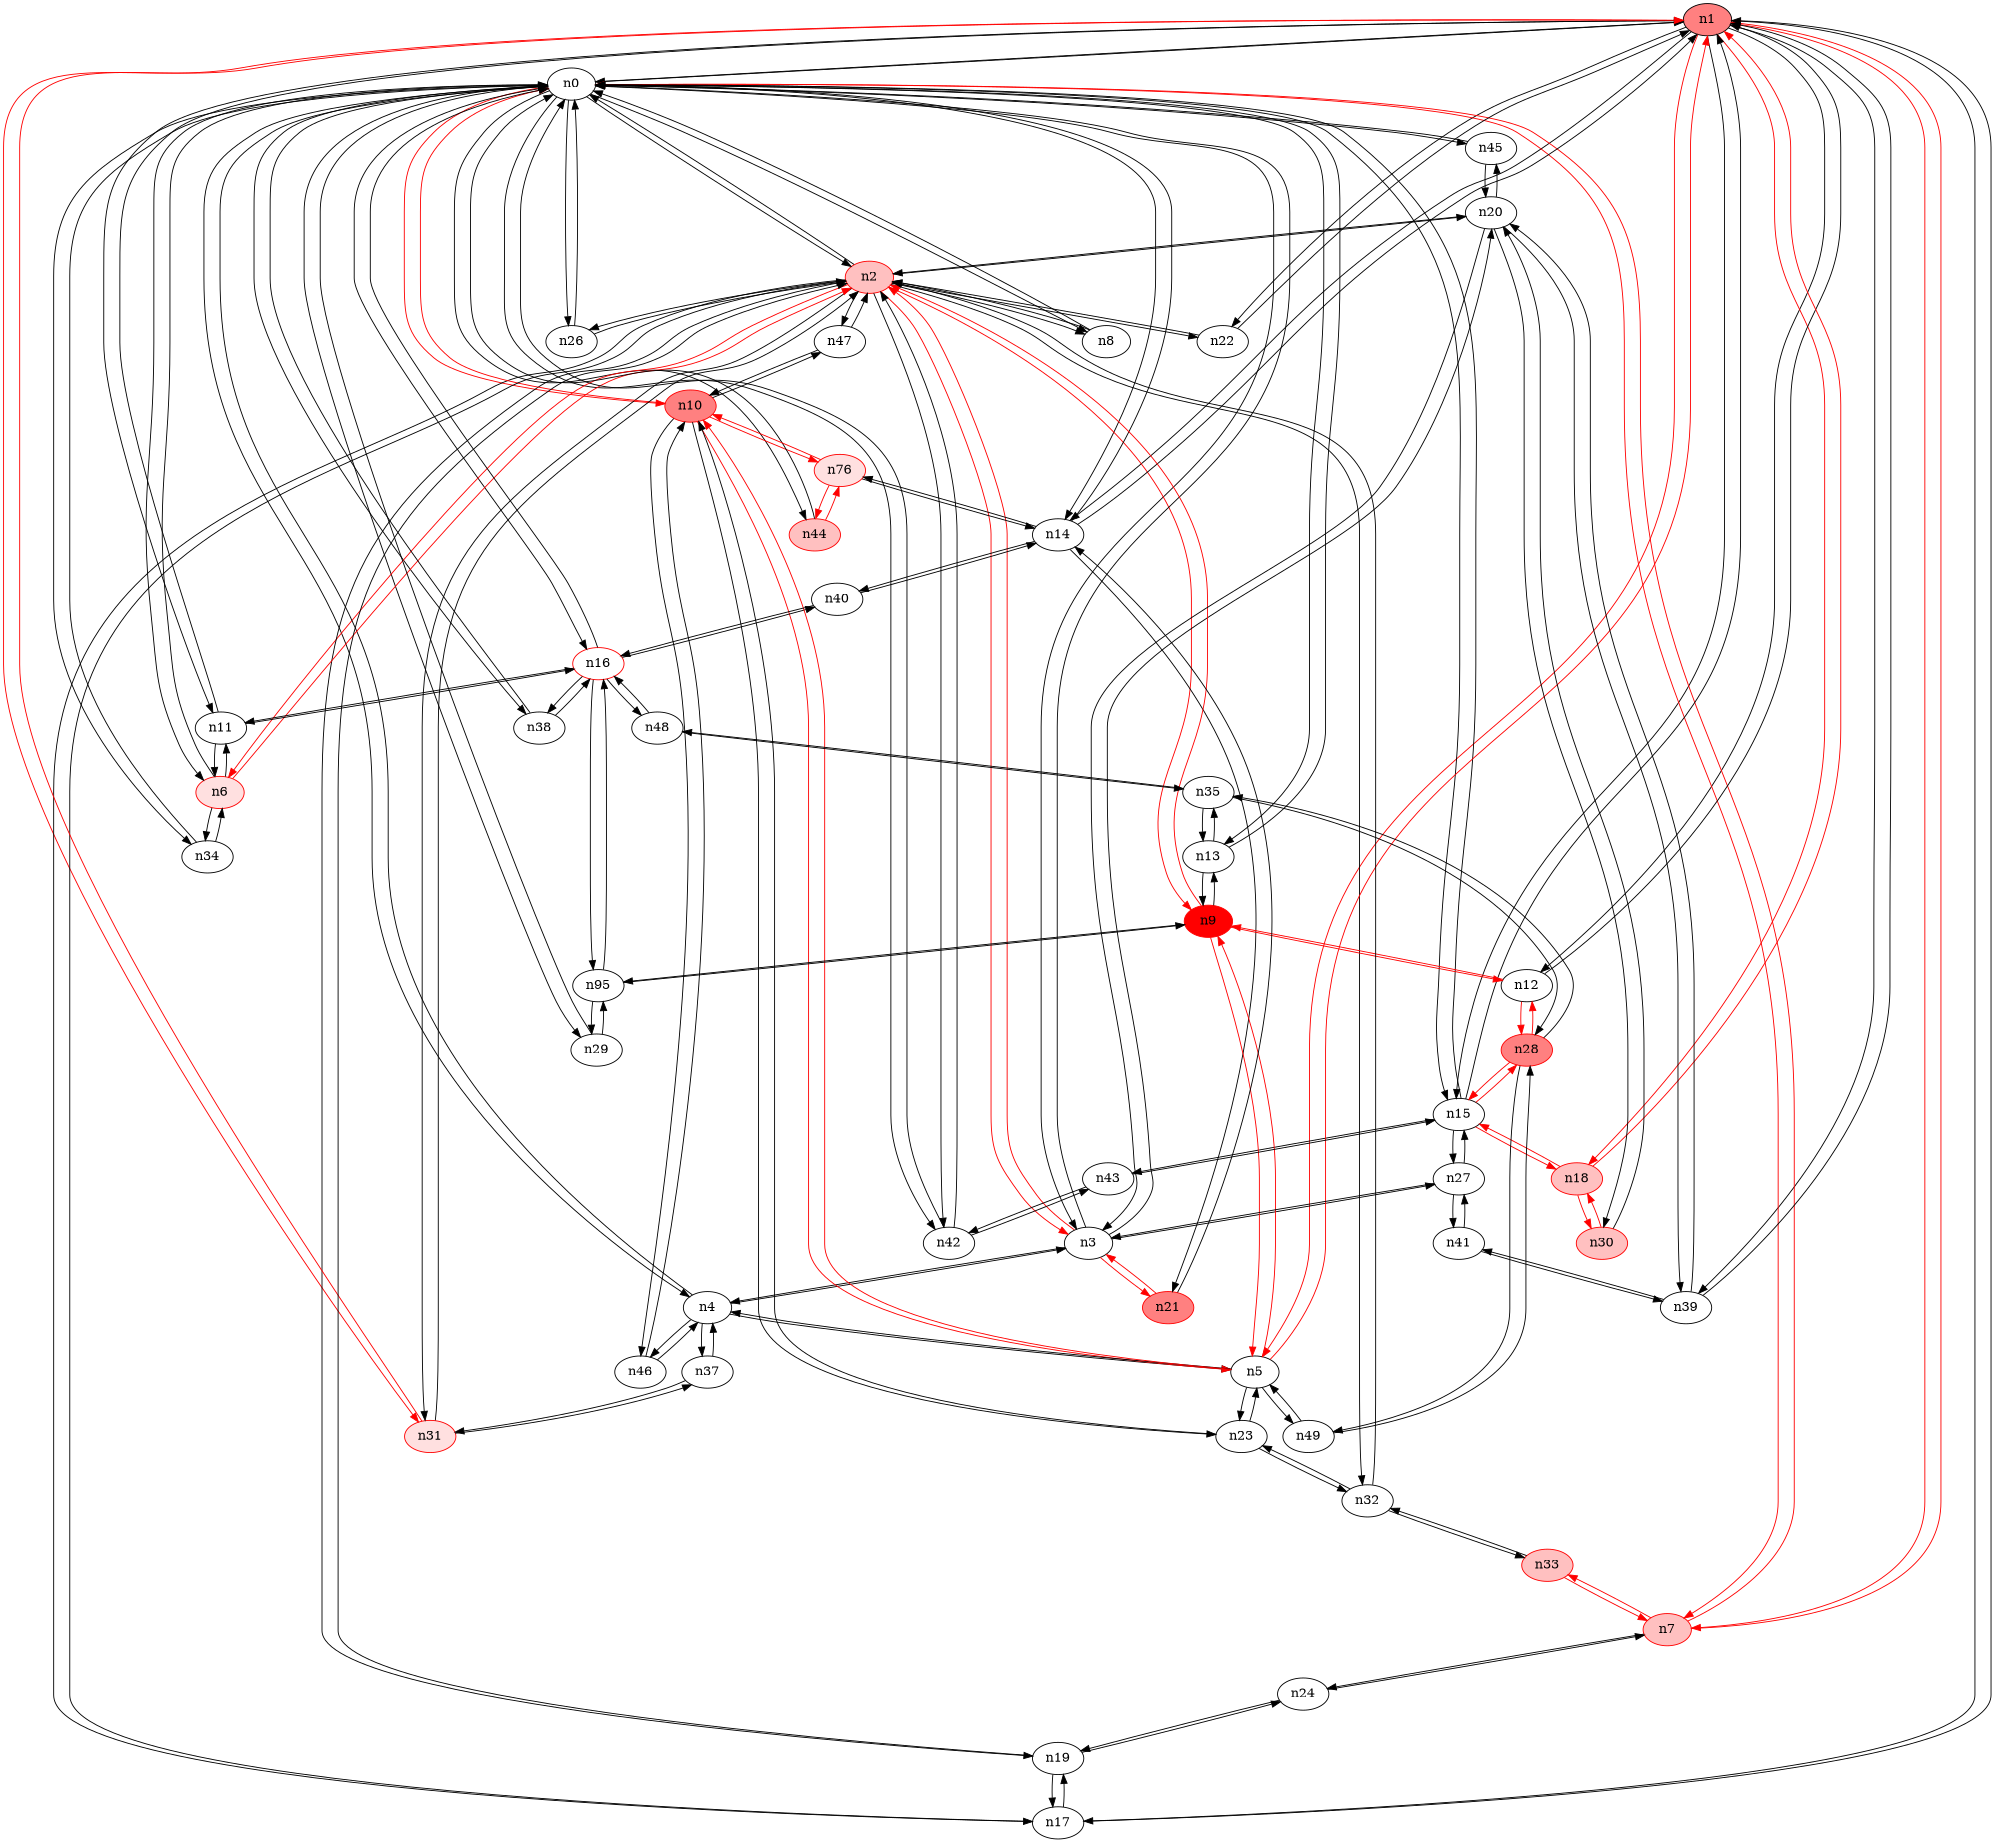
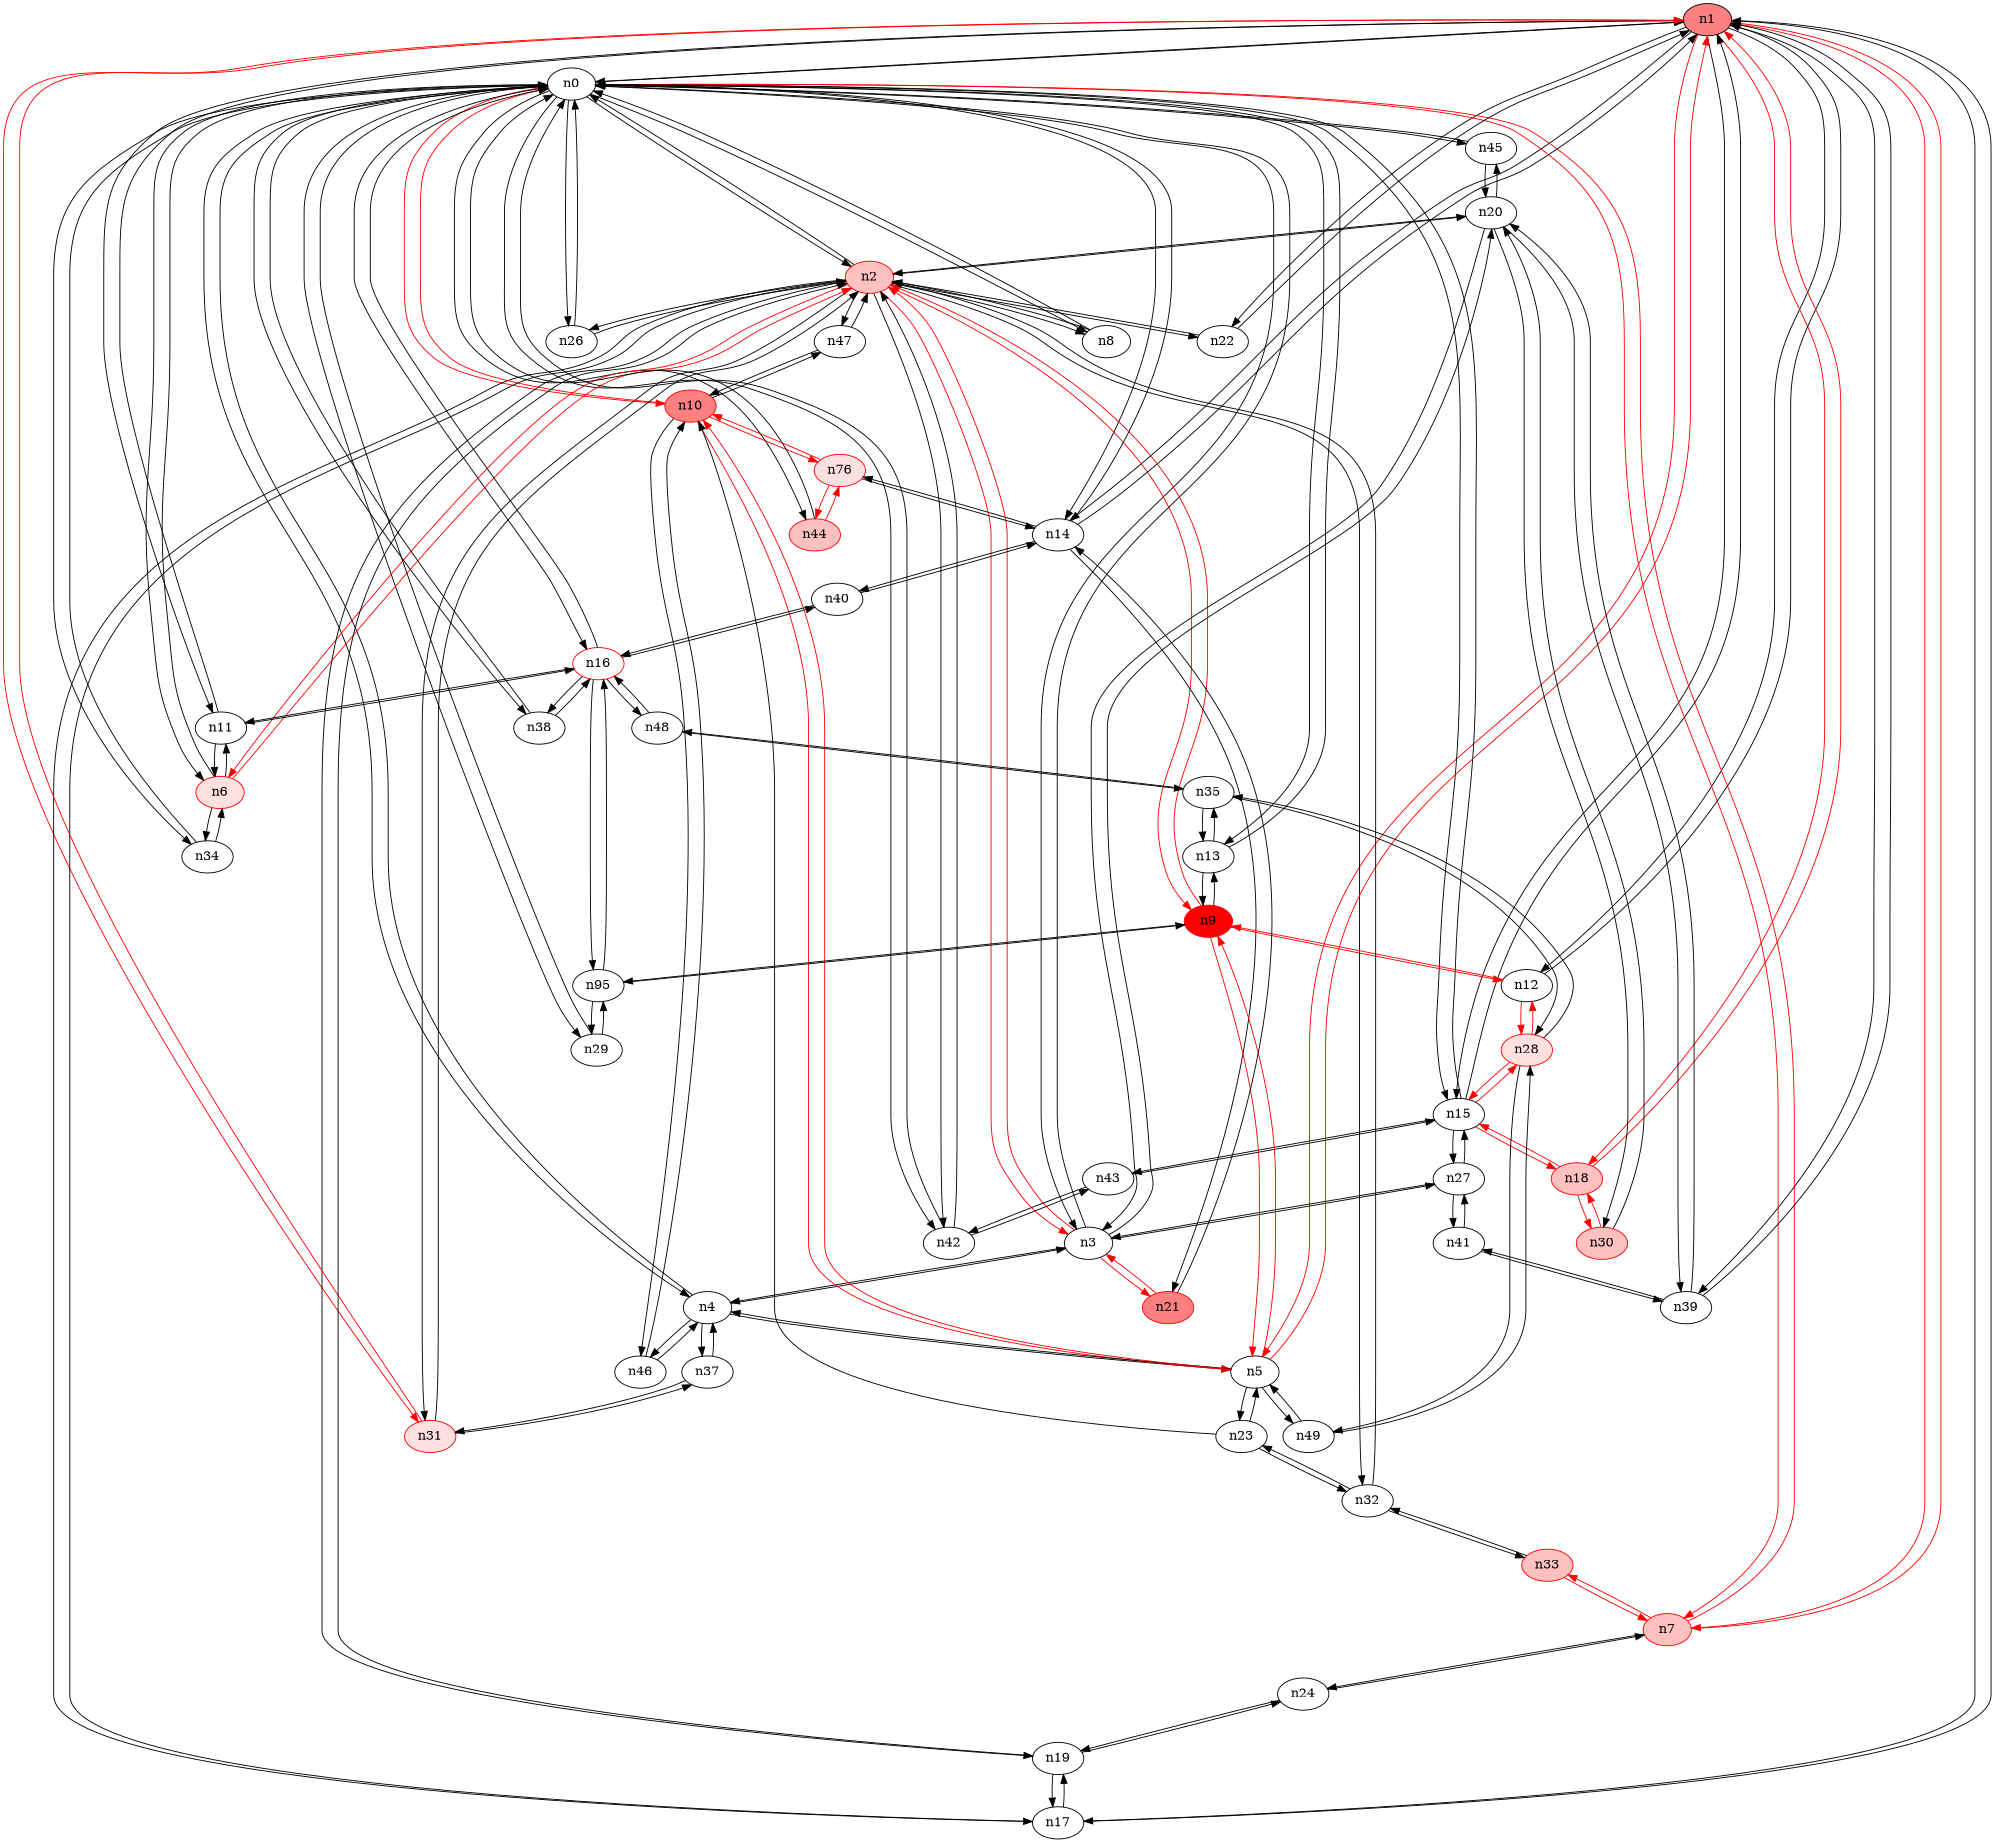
node "n28": fillcolor #ff8080 -> #ffe0e0
edge "n10" -> "n23": removed
